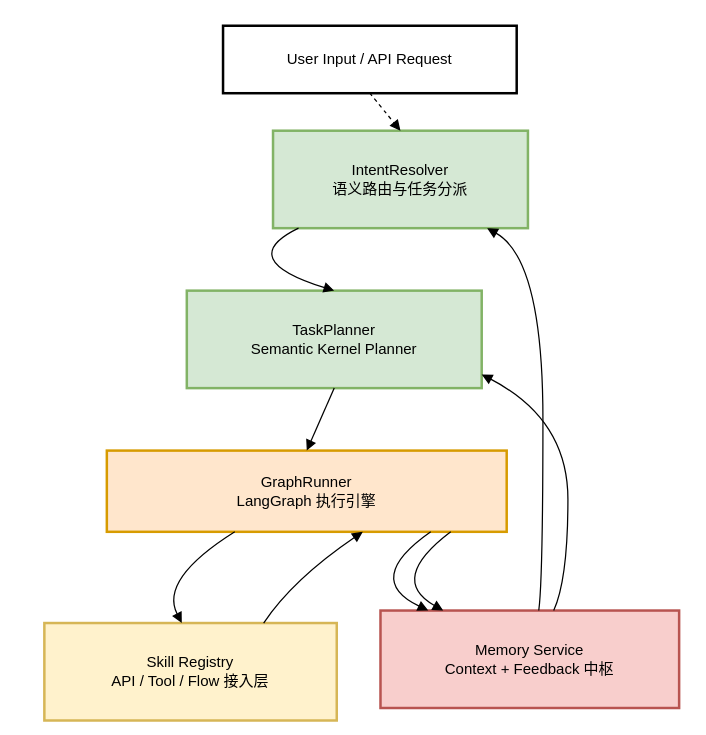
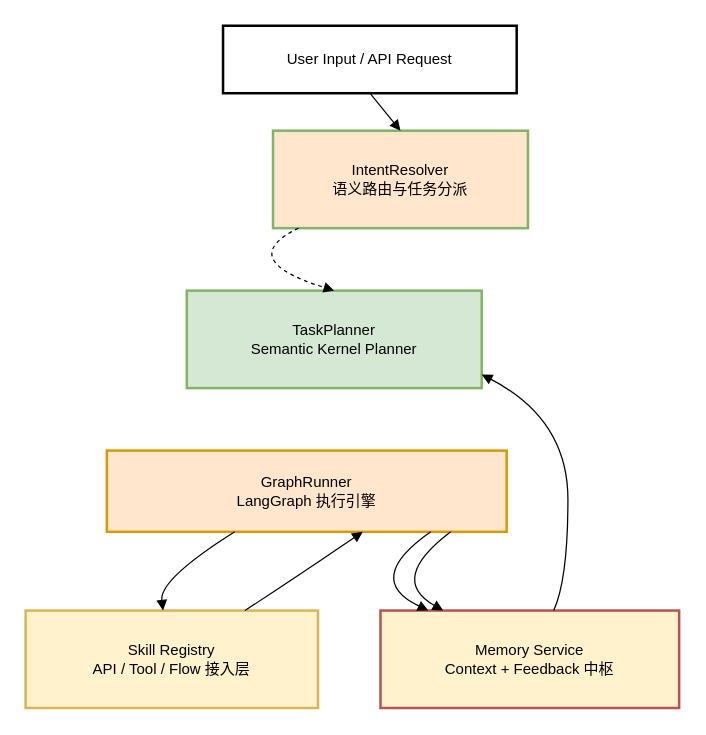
edge "User Input / API Request" -> "IntentResolver 语义路由与任务分派": style dashed -> solid
node "IntentResolver 语义路由与任务分派": fillcolor #d5e8d4 -> #ffe6cc
edge "IntentResolver 语义路由与任务分派" -> "TaskPlanner Semantic Kernel Planner": style solid -> dashed
edge "Memory Service Context + Feedback 中枢" -> "IntentResolver 语义路由与任务分派": removed
edge "TaskPlanner Semantic Kernel Planner" -> "GraphRunner LangGraph 执行引擎": removed
node "Memory Service Context + Feedback 中枢": fillcolor #f8cecc -> #fff2cc
node "Skill Registry API / Tool / Flow 接入层": moved (191, 672) -> (172, 659)
